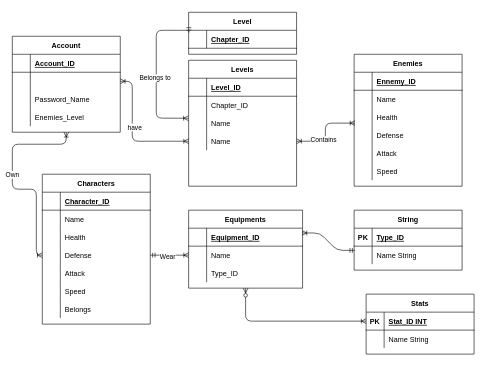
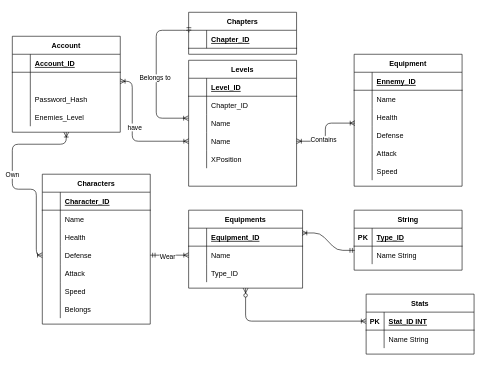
node "Level": label "Level" -> "Chapters"
node "Enemies": label "Enemies" -> "Equipment"
node "Password_Name": label "Password_Name" -> "Password_Hash"
node "XPosition": added
